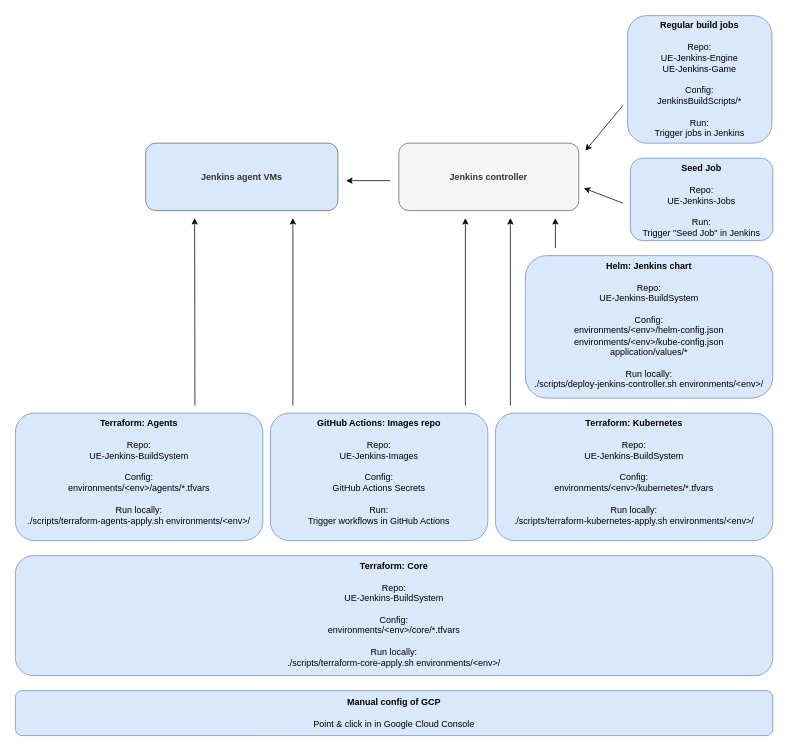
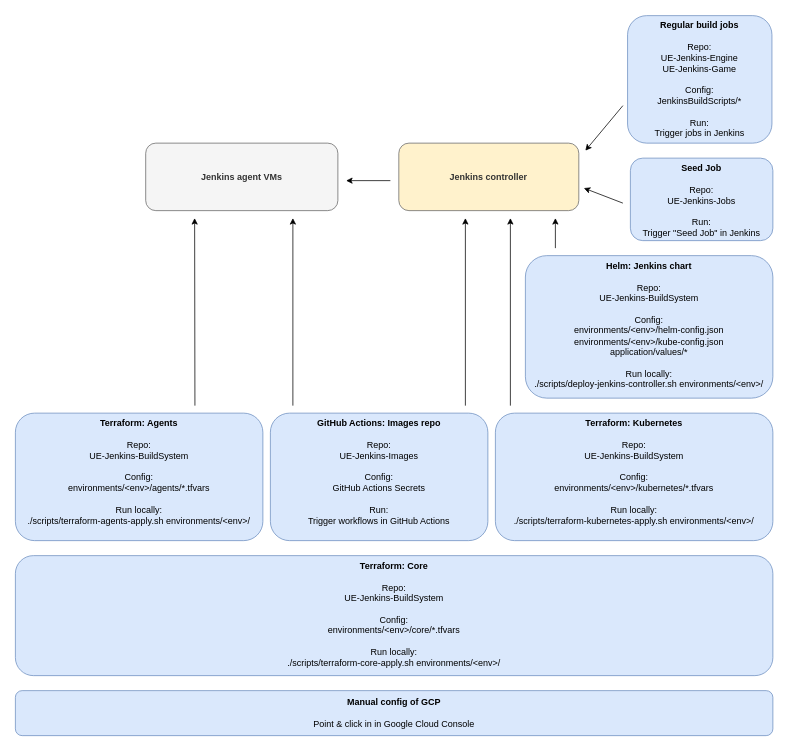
node "Jenkins agent VMs": fillcolor #dae8fc -> #f5f5f5
node "Jenkins controller": fillcolor #f5f5f5 -> #fff2cc
